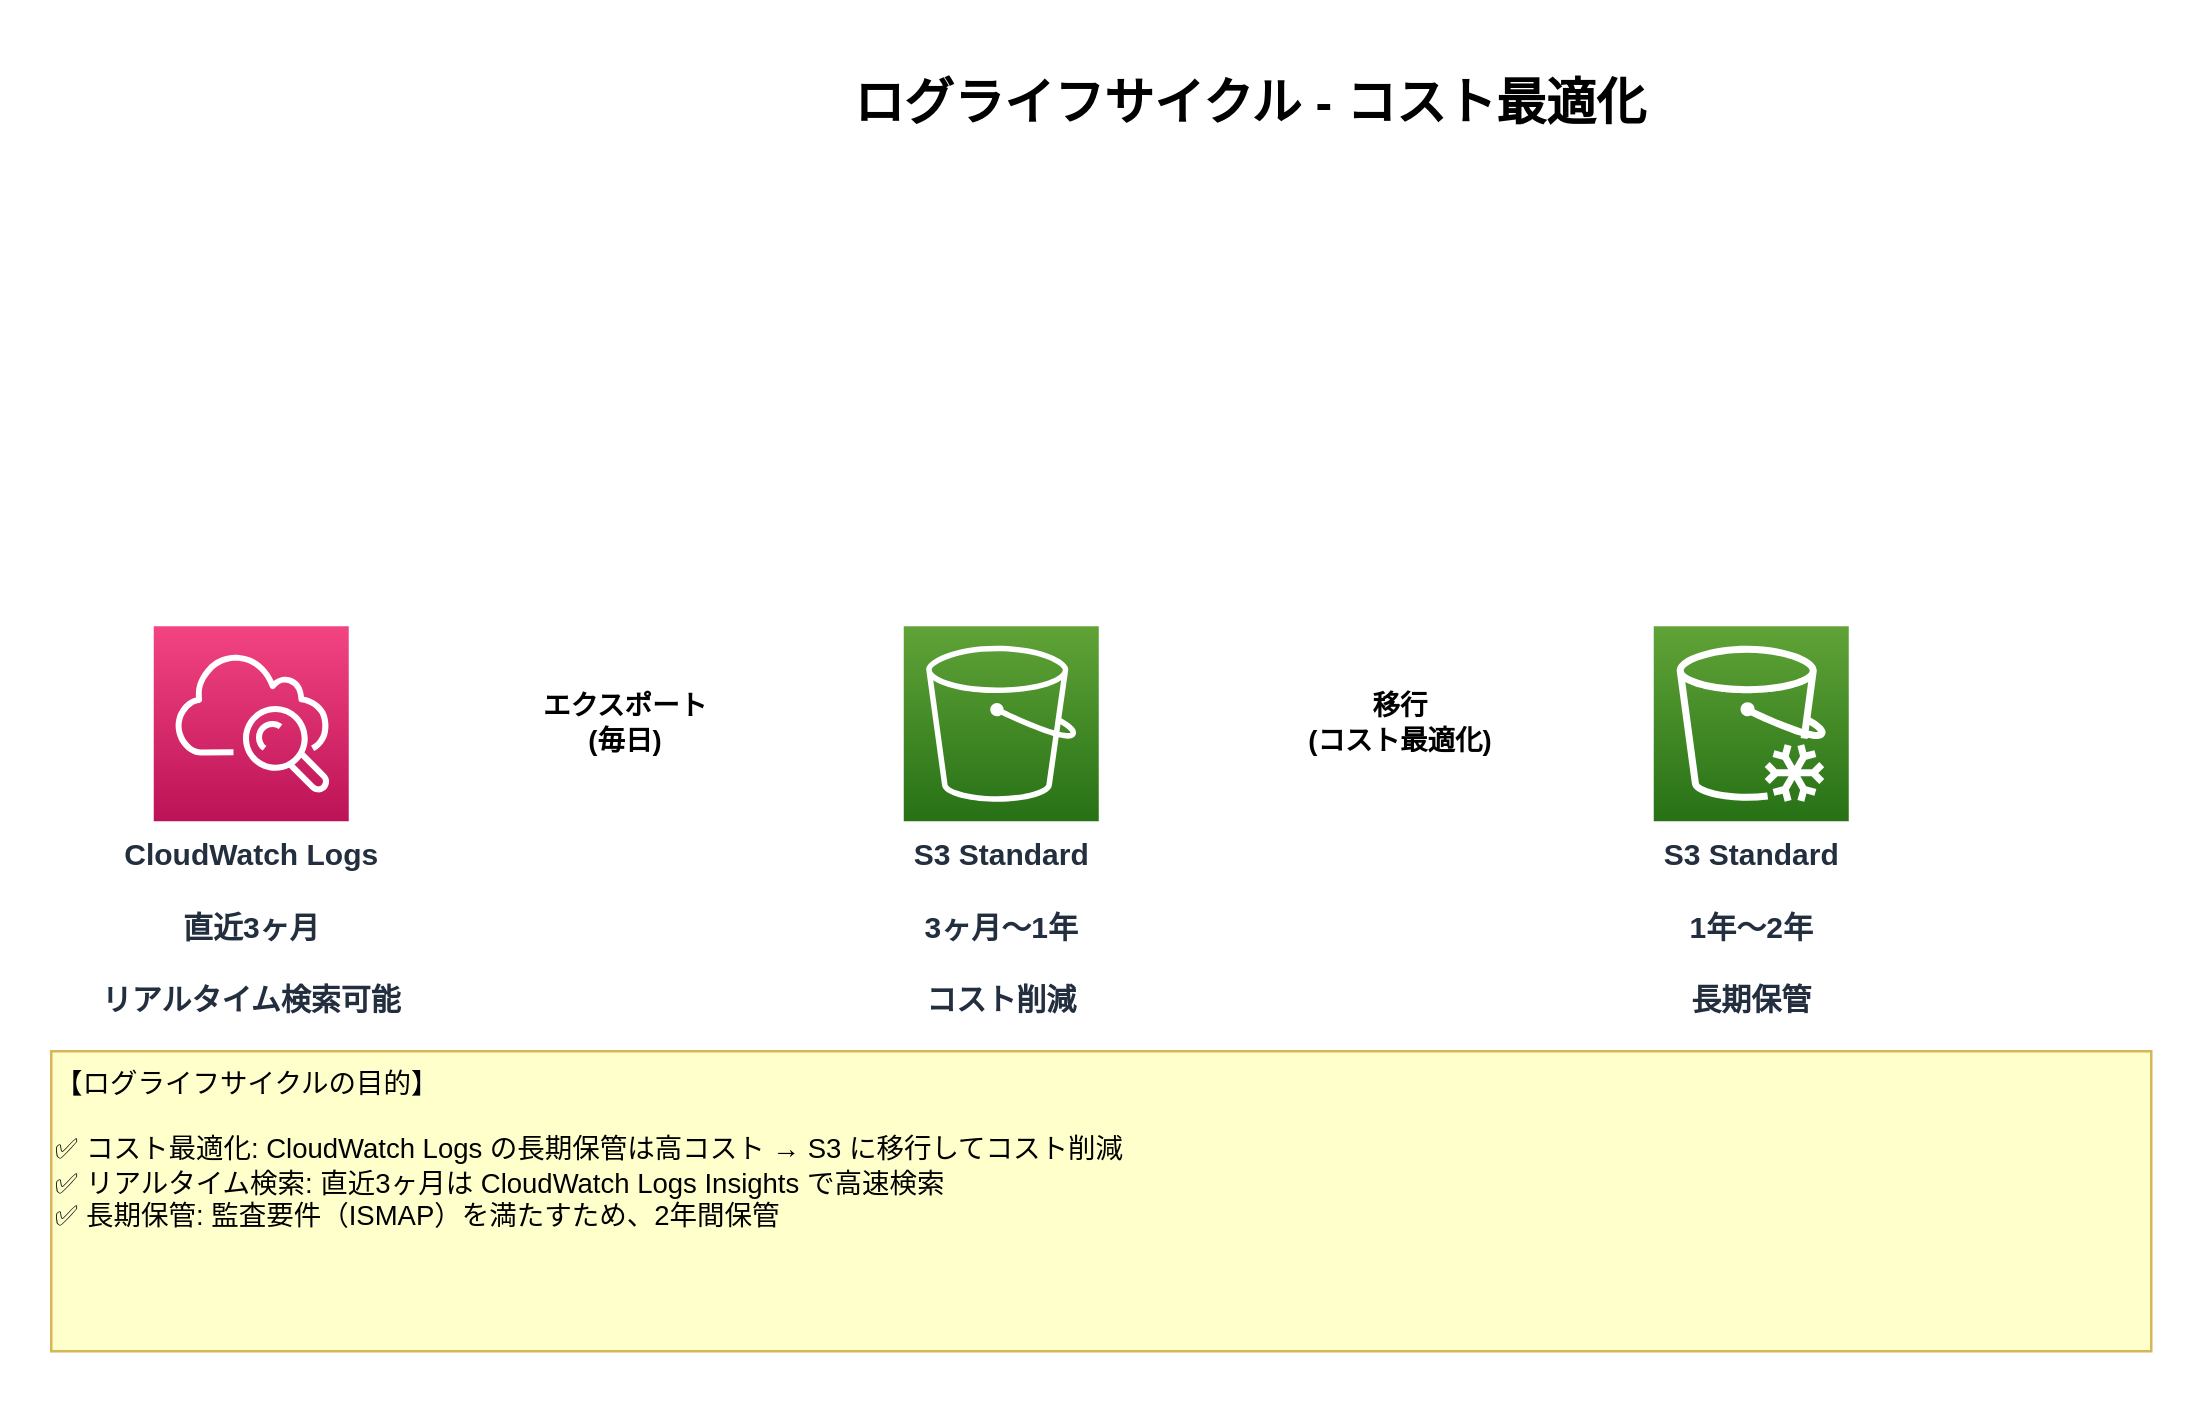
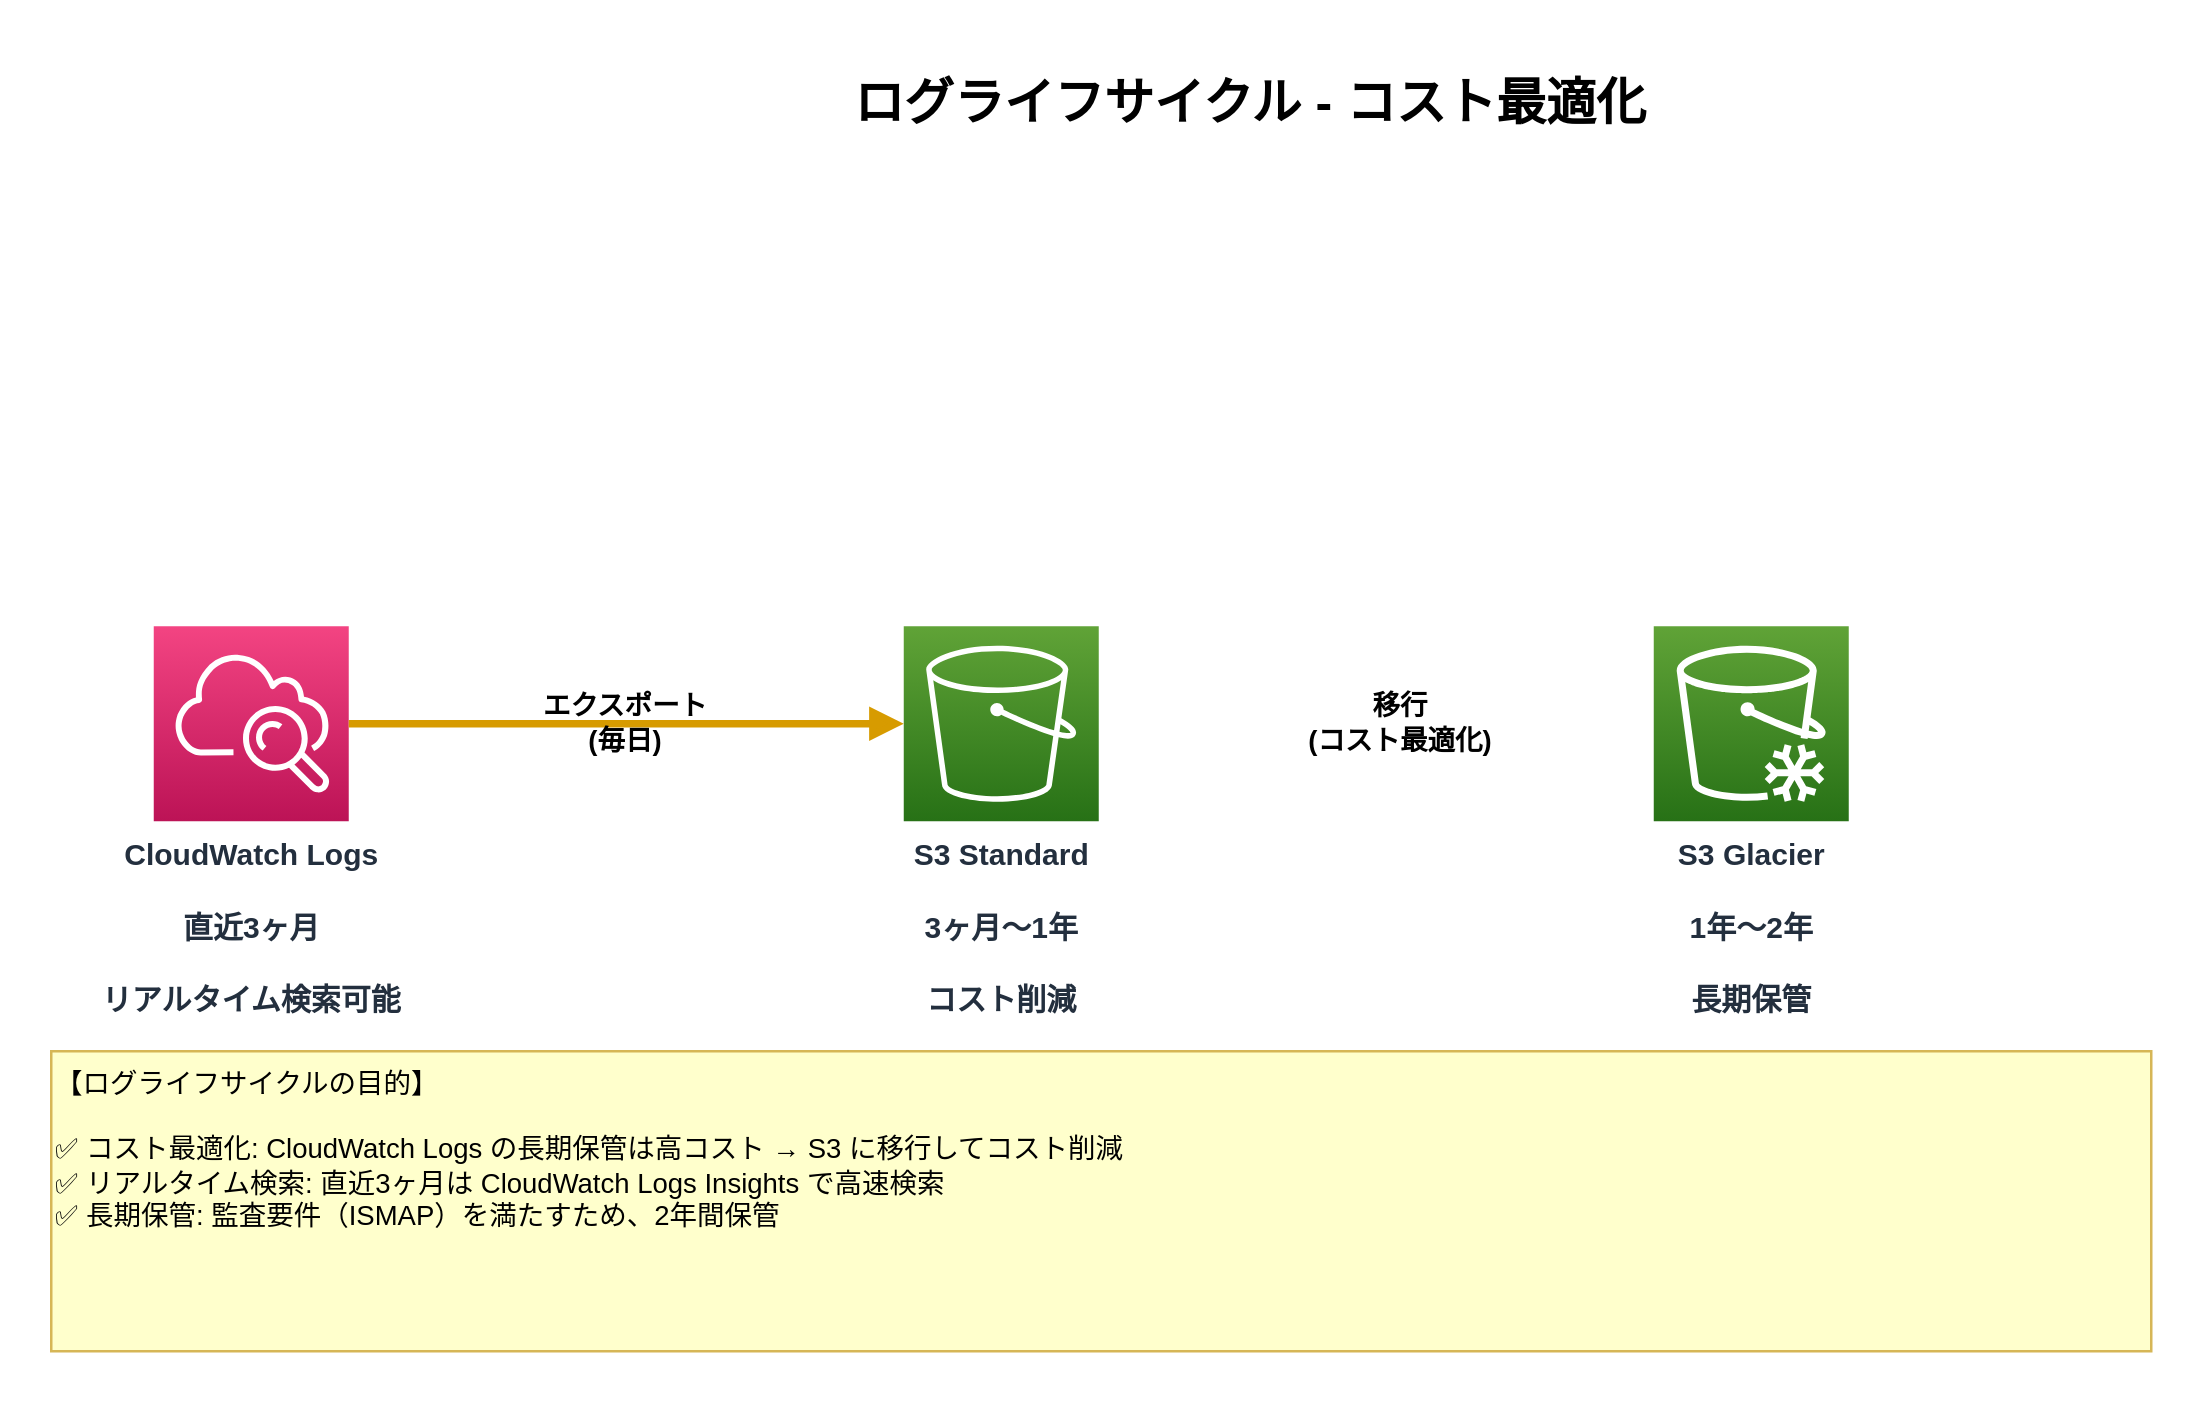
edge "CloudWatch Logs 直近3ヶ月 リアルタイム検索可能" -> "S3 Standard 3ヶ月～1年 コスト削減": added
node "S3 Standard 1年～2年 長期保管": label "S3 Standard 1年～2年 長期保管" -> "S3 Glacier 1年～2年 長期保管"
